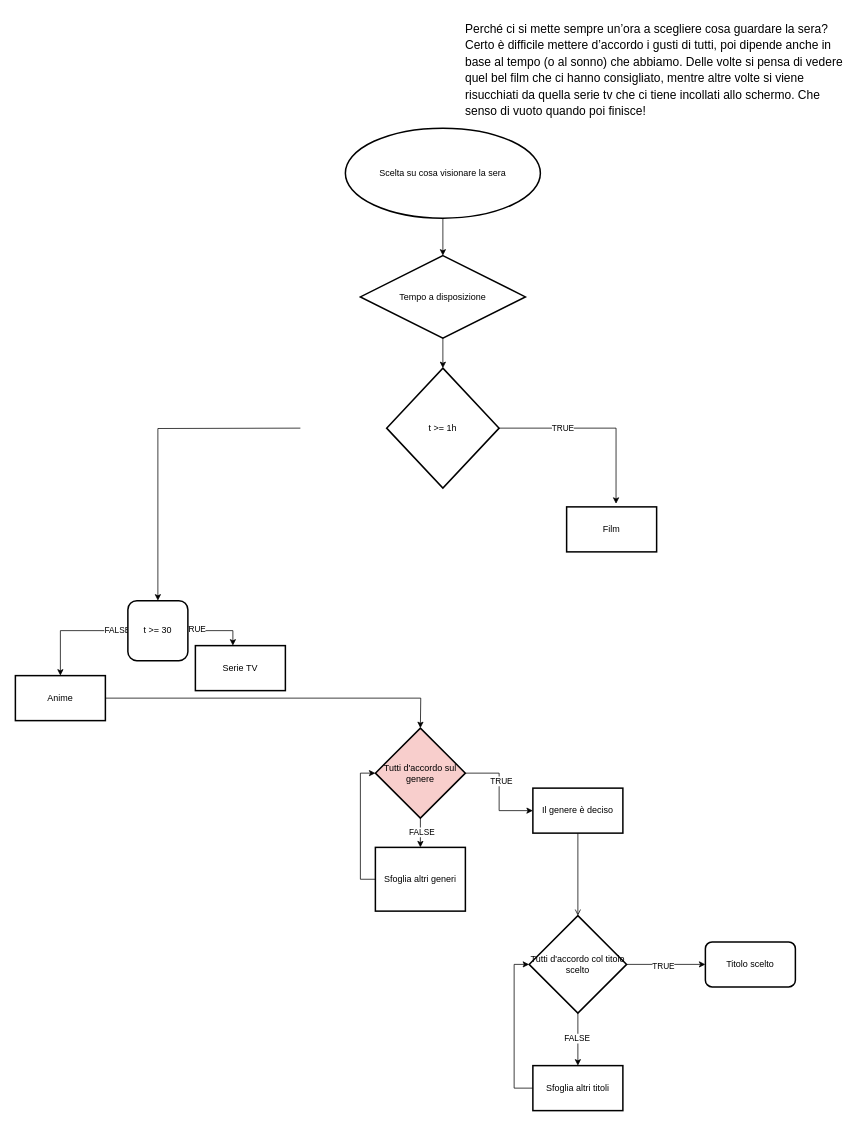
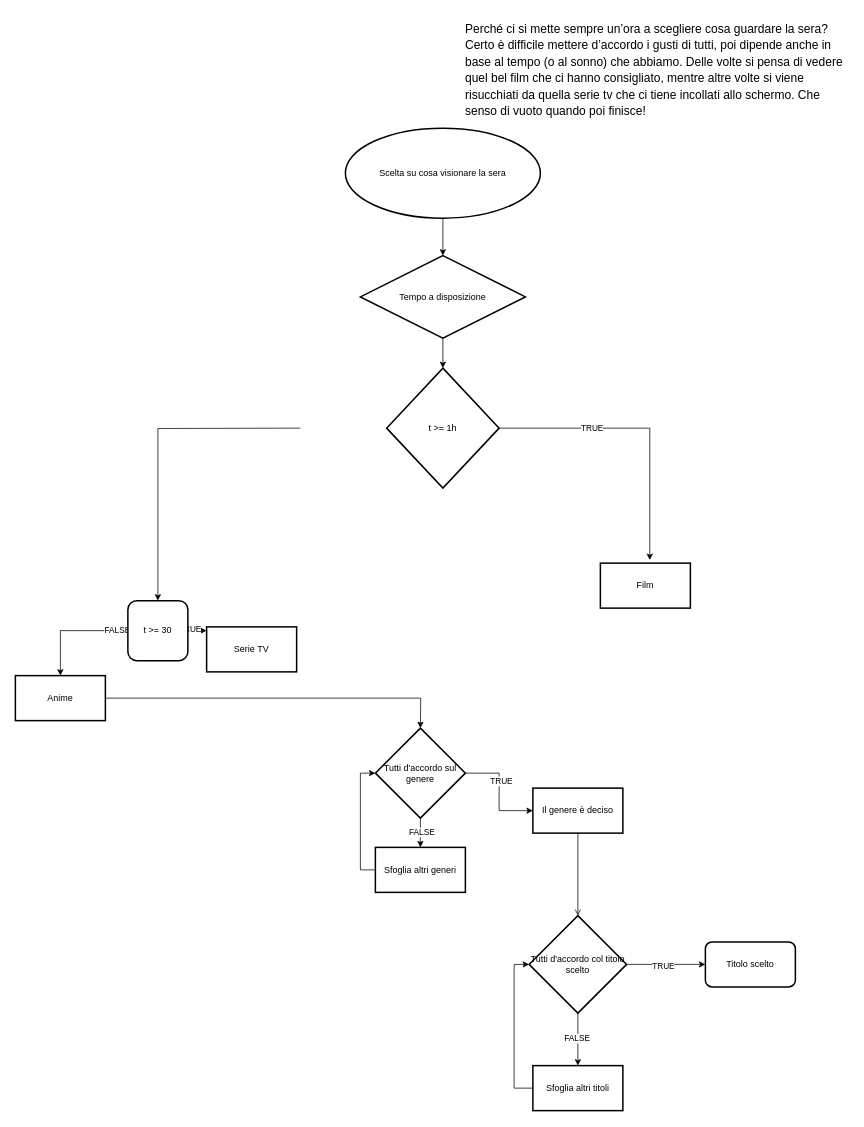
node "Film": moved (612, 529) -> (645, 585)
node "Serie TV": moved (240, 668) -> (252, 649)
node "Tutti d'accordo sul genere": fillcolor #f8cecc -> #ffffff
node "Sfoglia altri generi": size 90x64 -> 90x45
